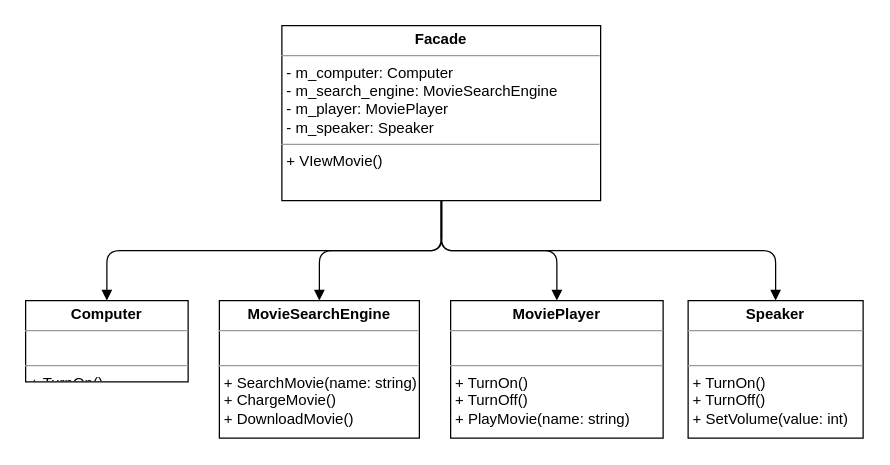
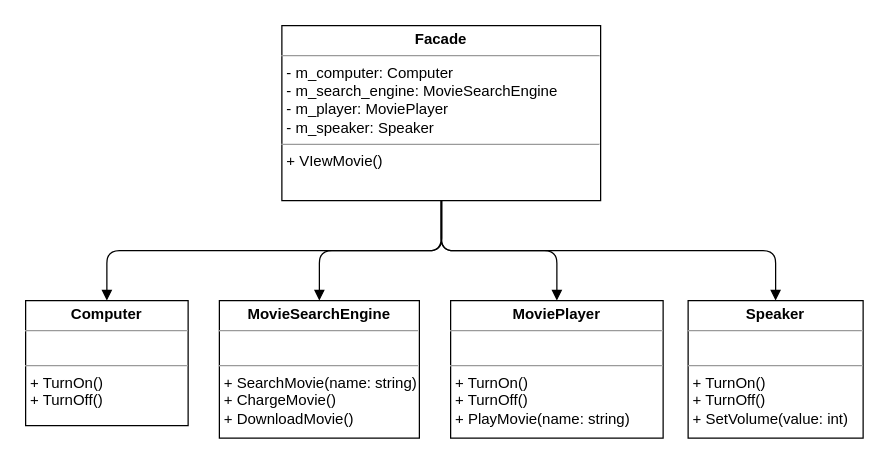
node "Computer + TurnOn() + TurnOff()": size 163x81 -> 163x125
